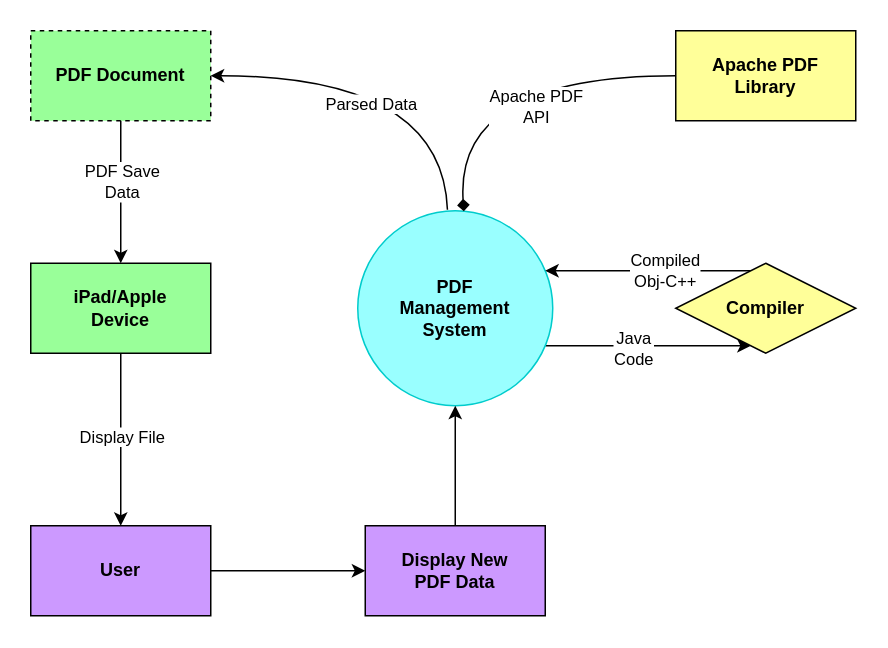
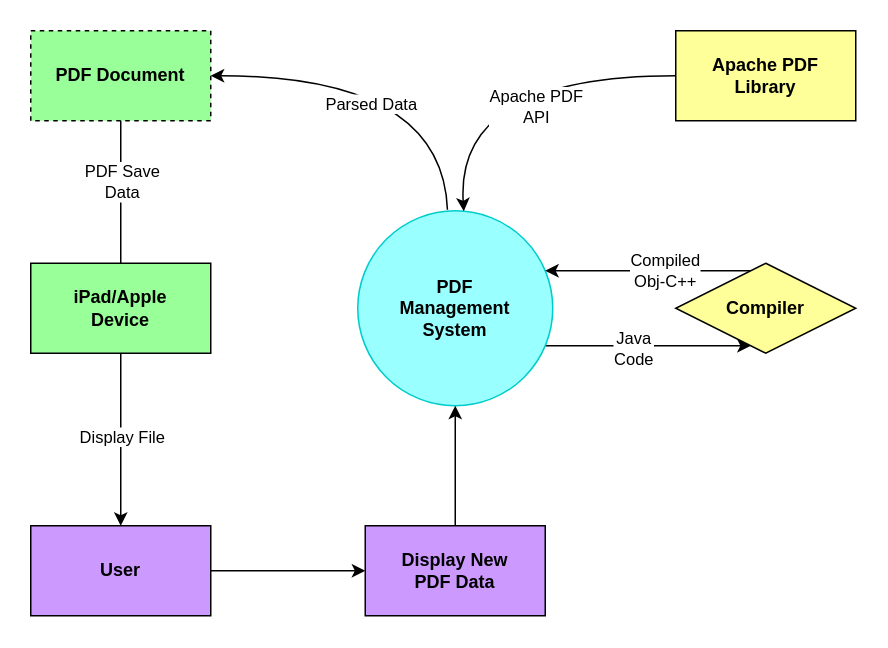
edge "Apache PDF Library" -> "PDF Management System": arrowhead diamond -> classic
edge "PDF Document" -> "iPad/Apple Device": arrowhead classic -> none
